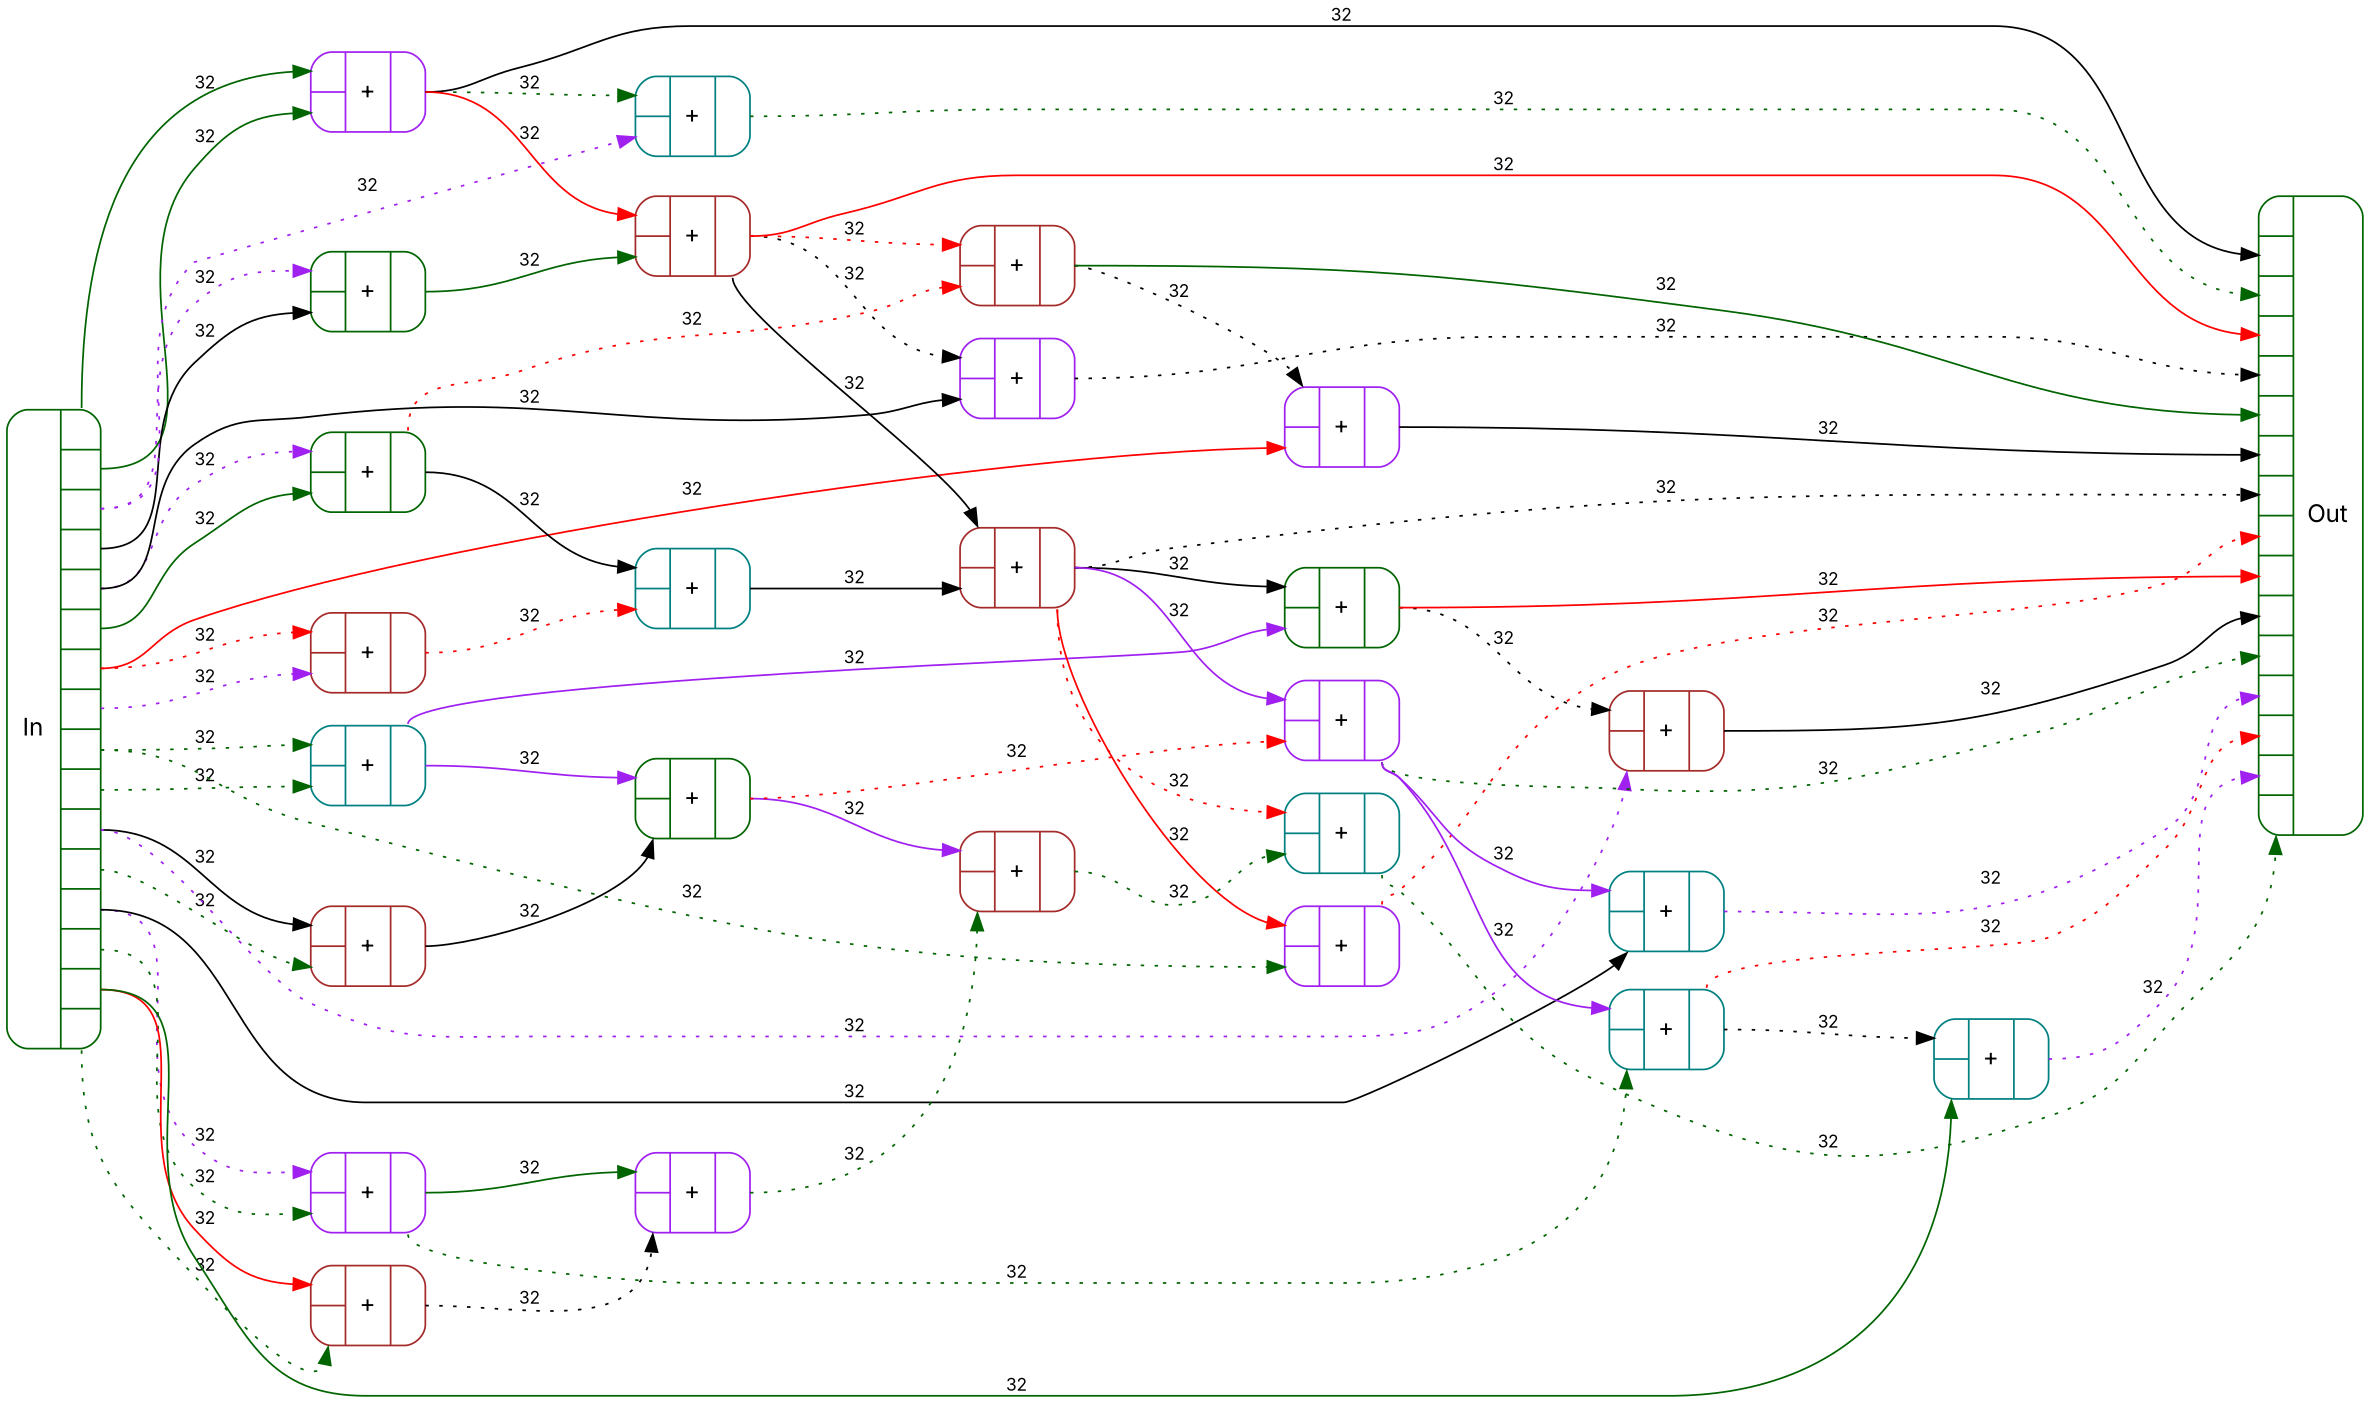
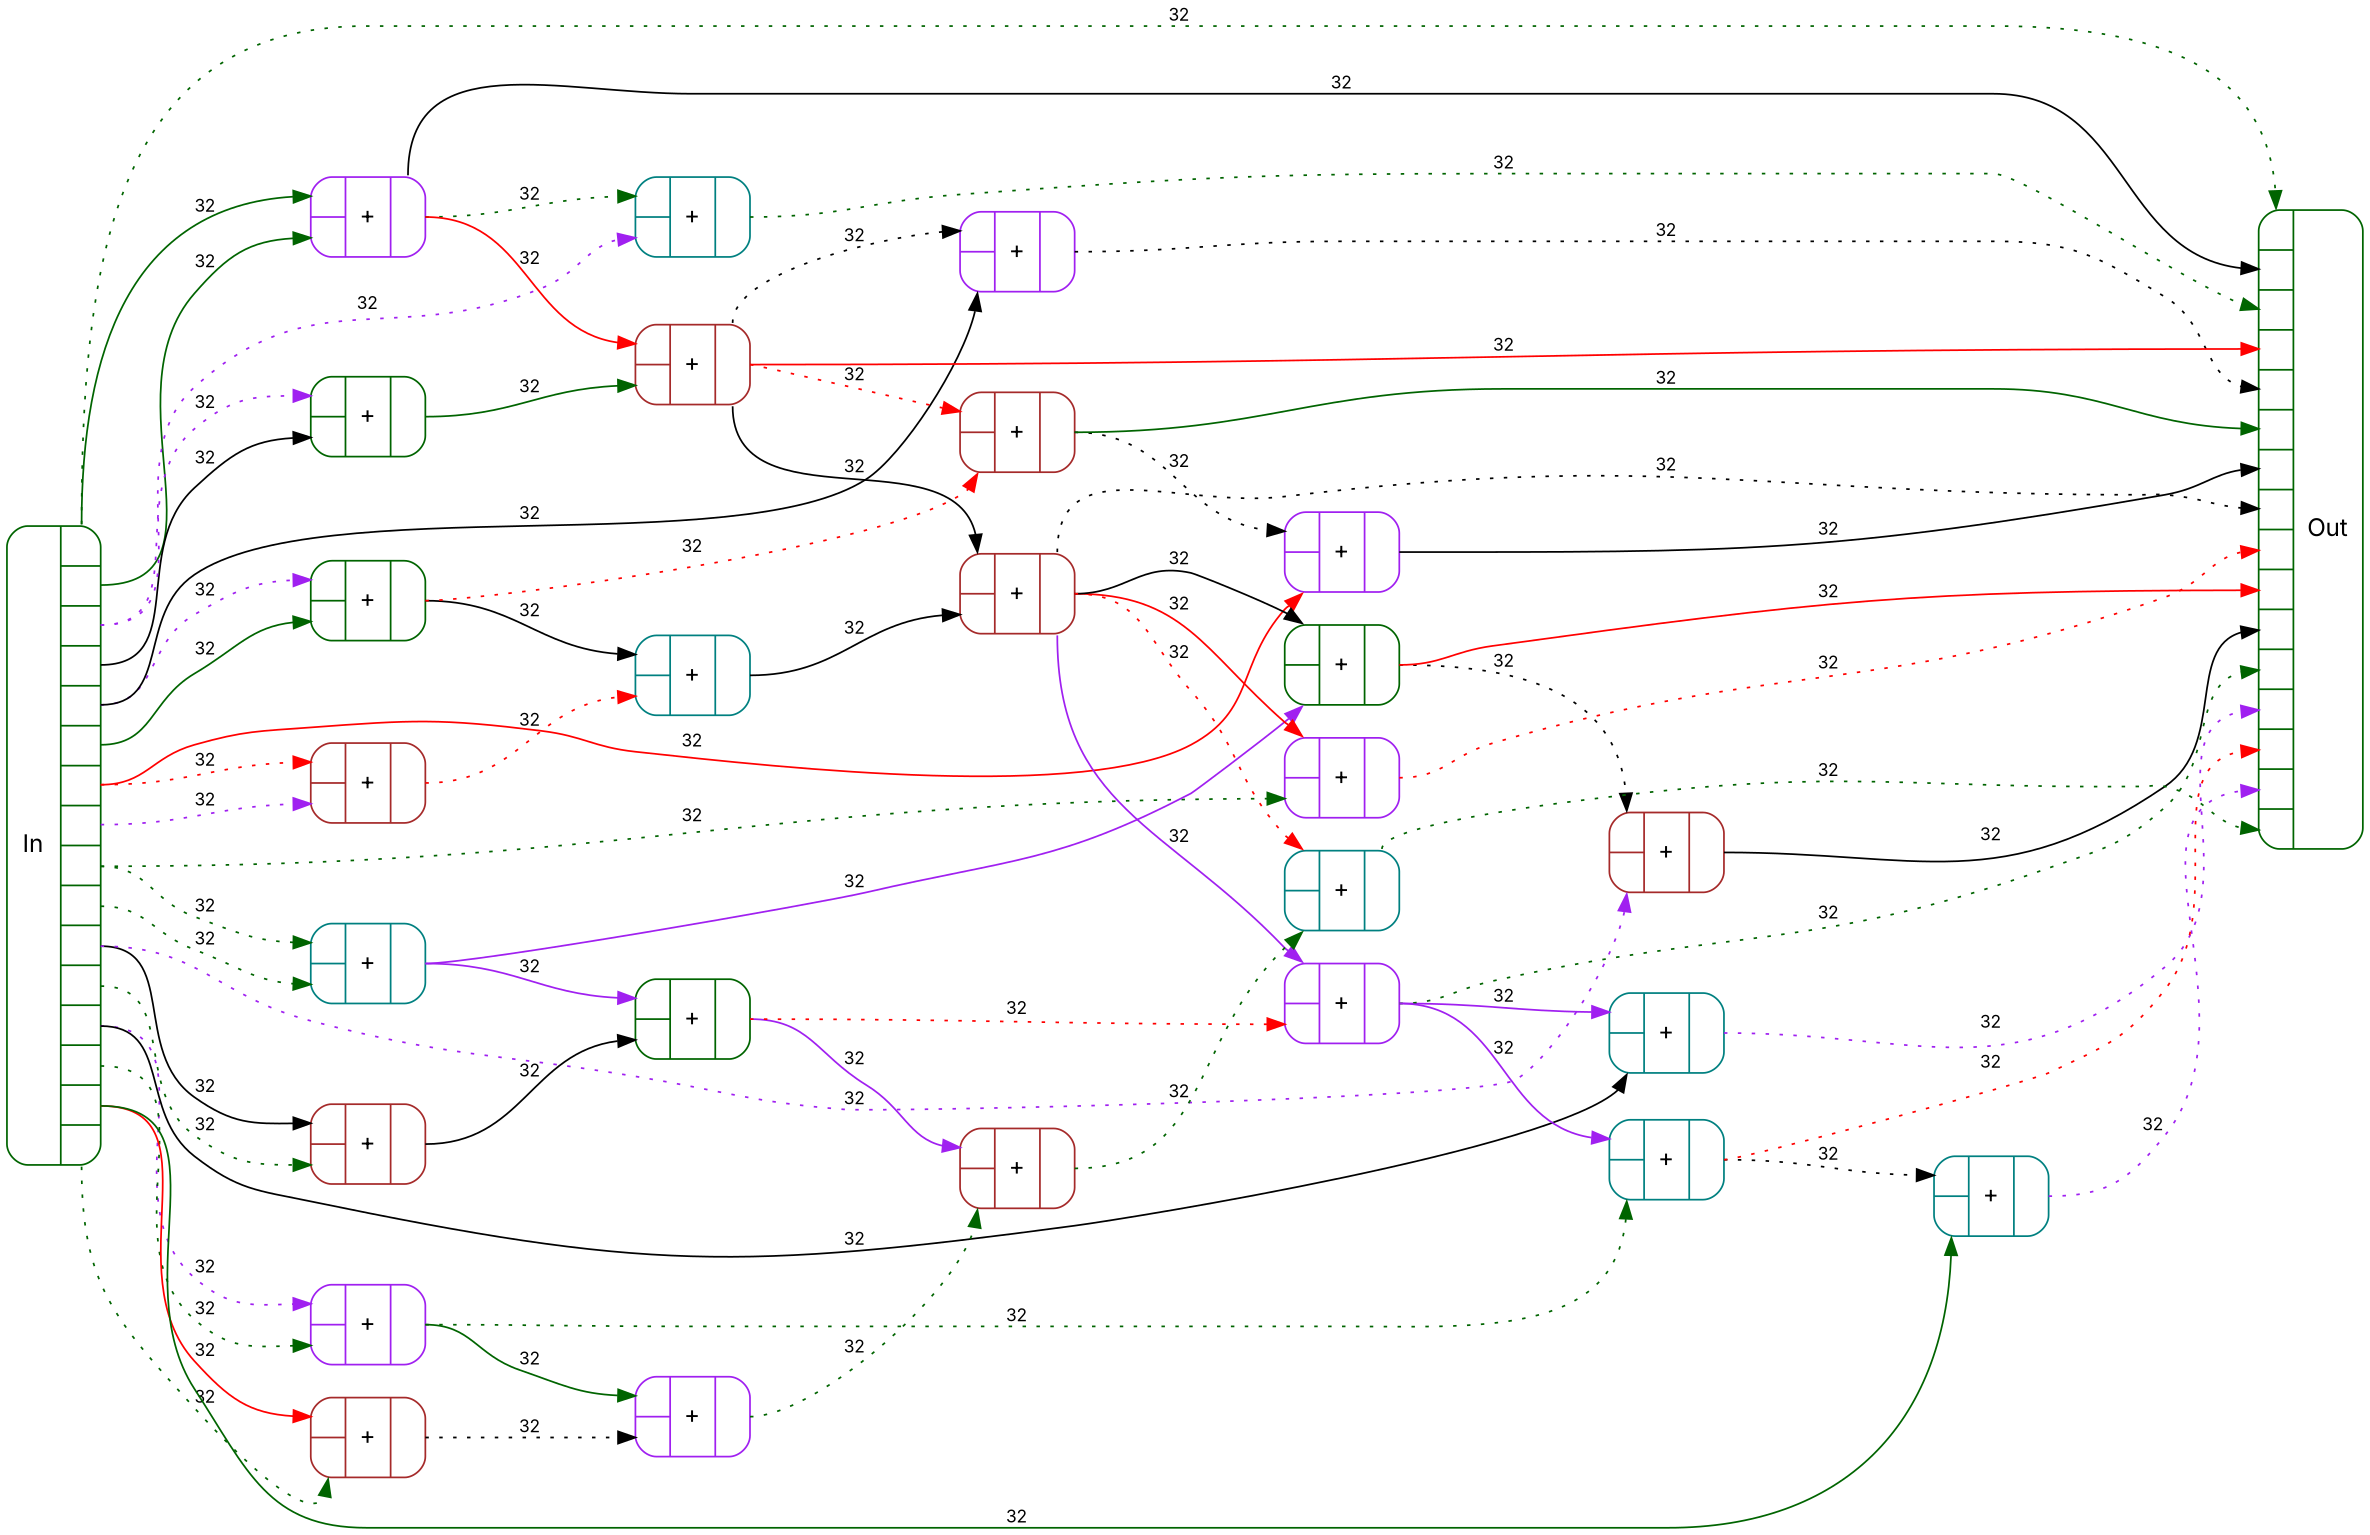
edge "In" -> "Out": added, label "32"
